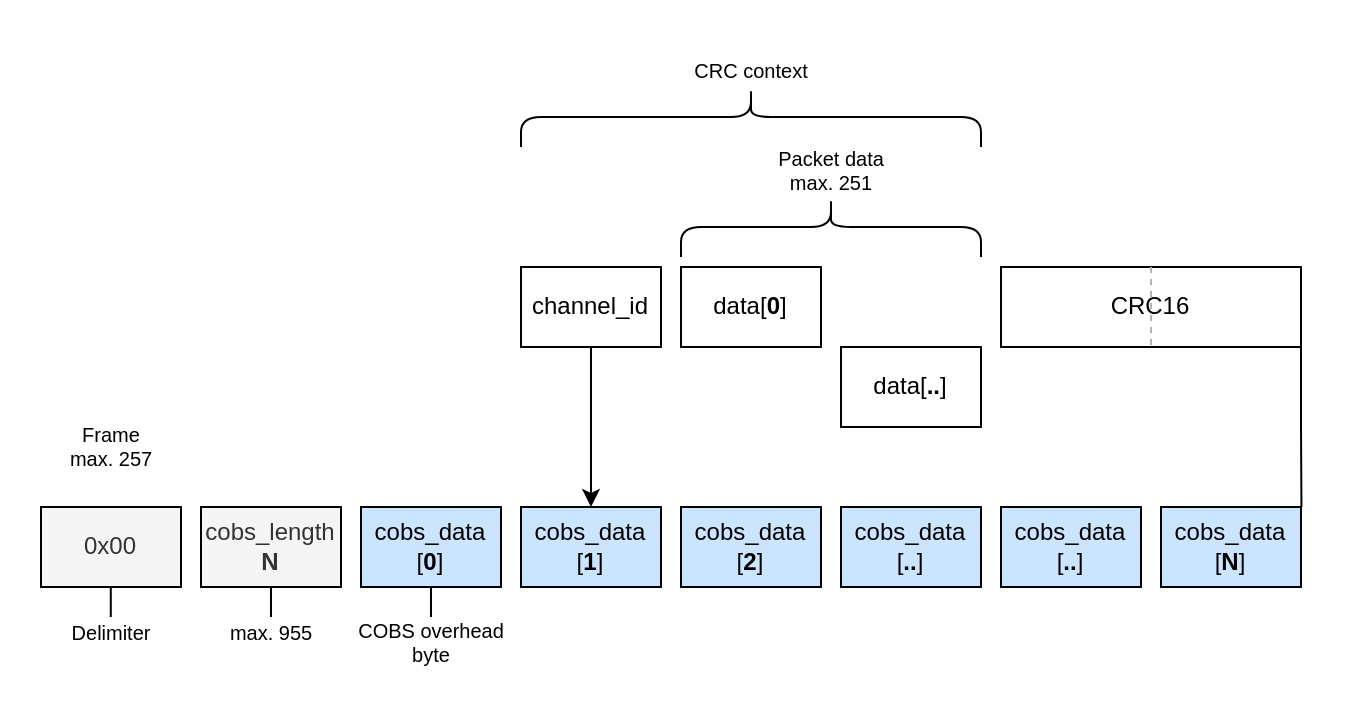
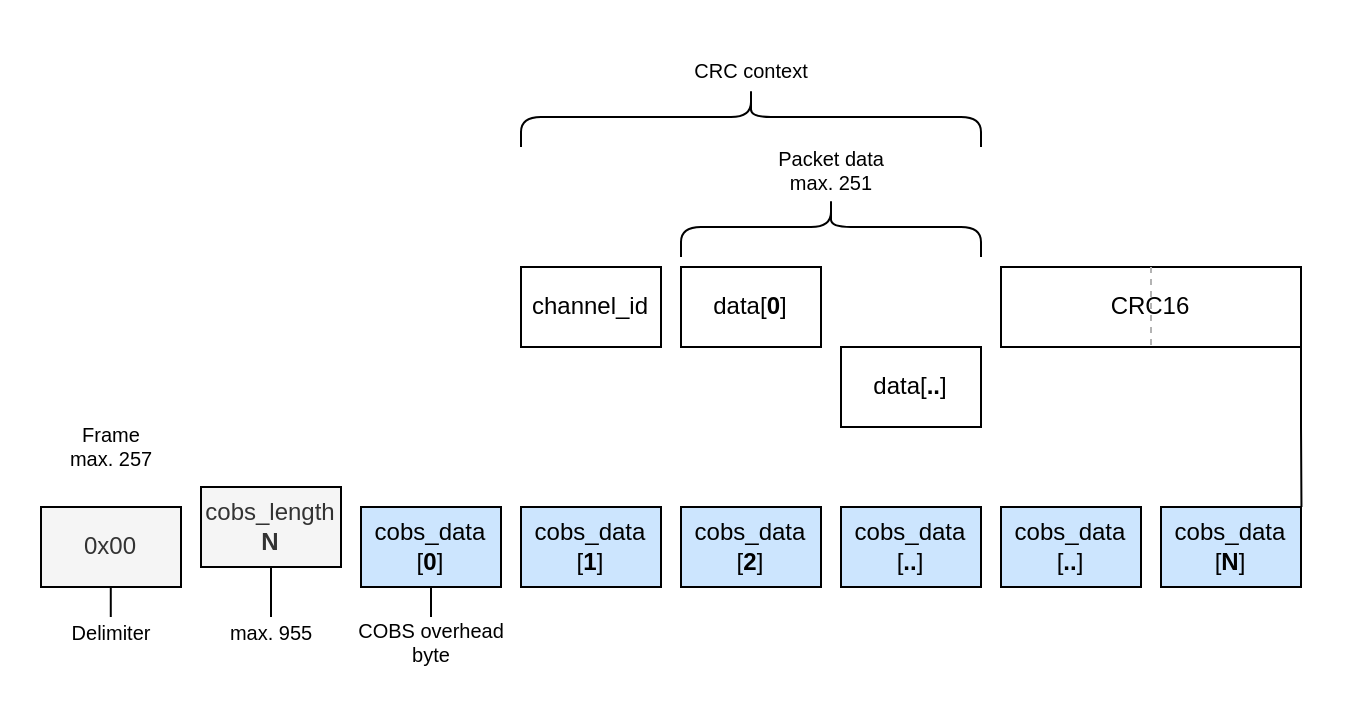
edge "channel_id" -> "cobs_data [1]": removed
node "cobs_length N": moved (271, 547) -> (271, 527)
